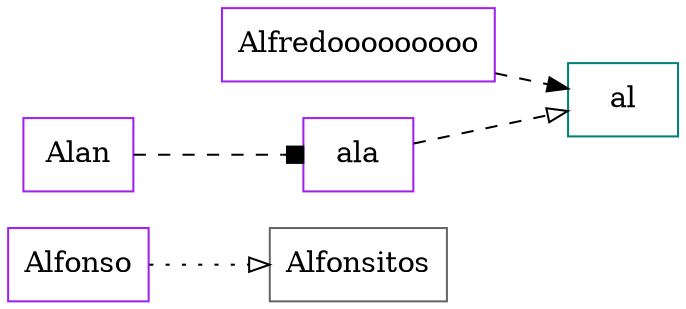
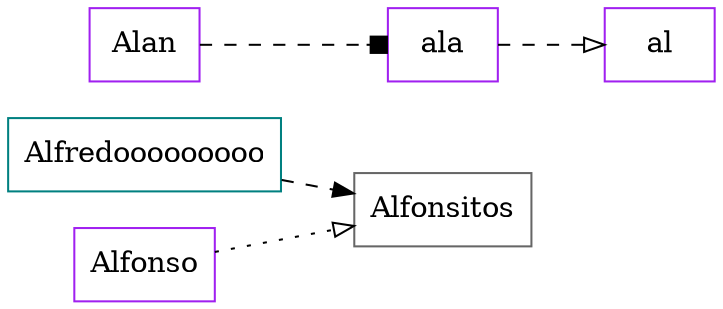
node "Alfredooooooooo": color purple -> teal
edge "Alfredooooooooo" -> "al": now "Alfredooooooooo" -> "Alfonsitos"
node "al": color teal -> purple
